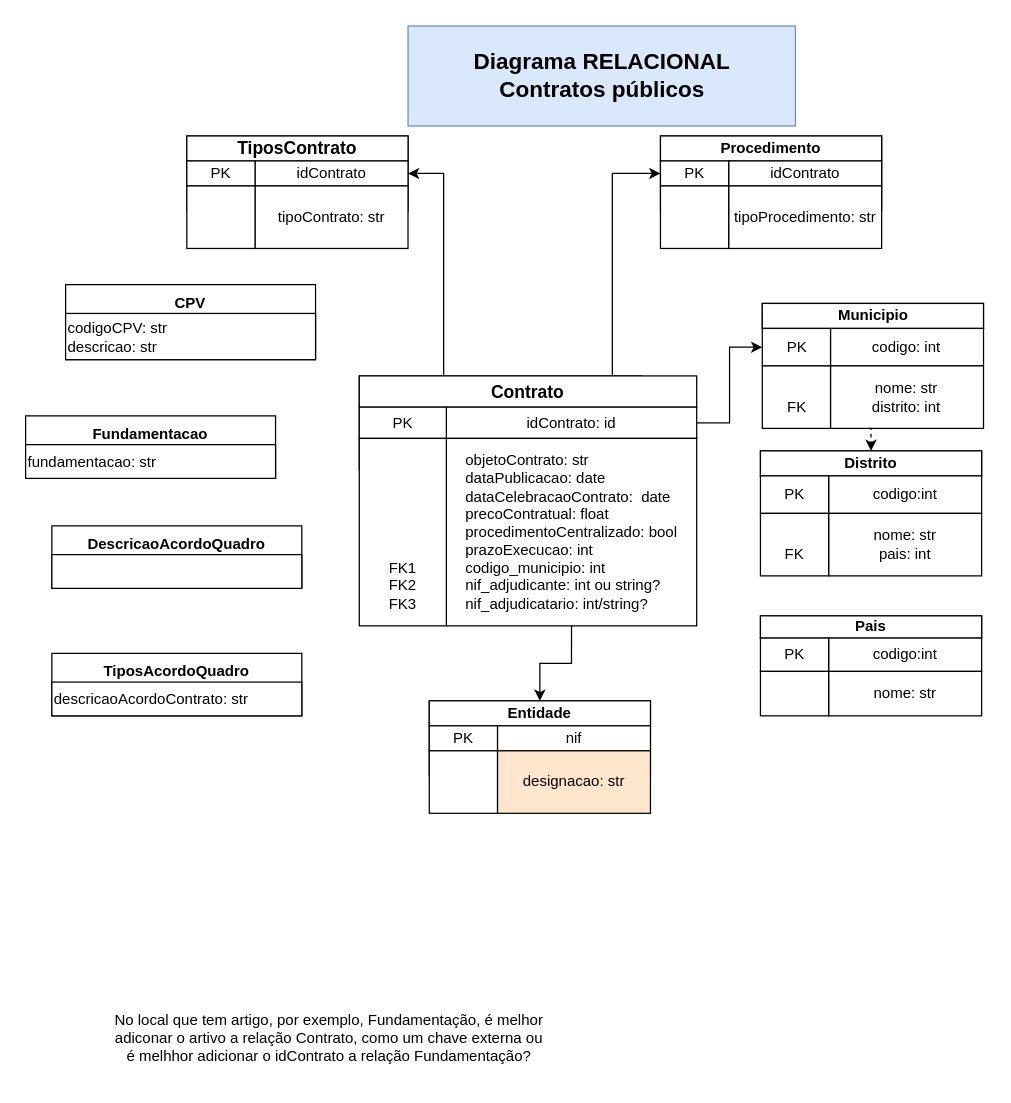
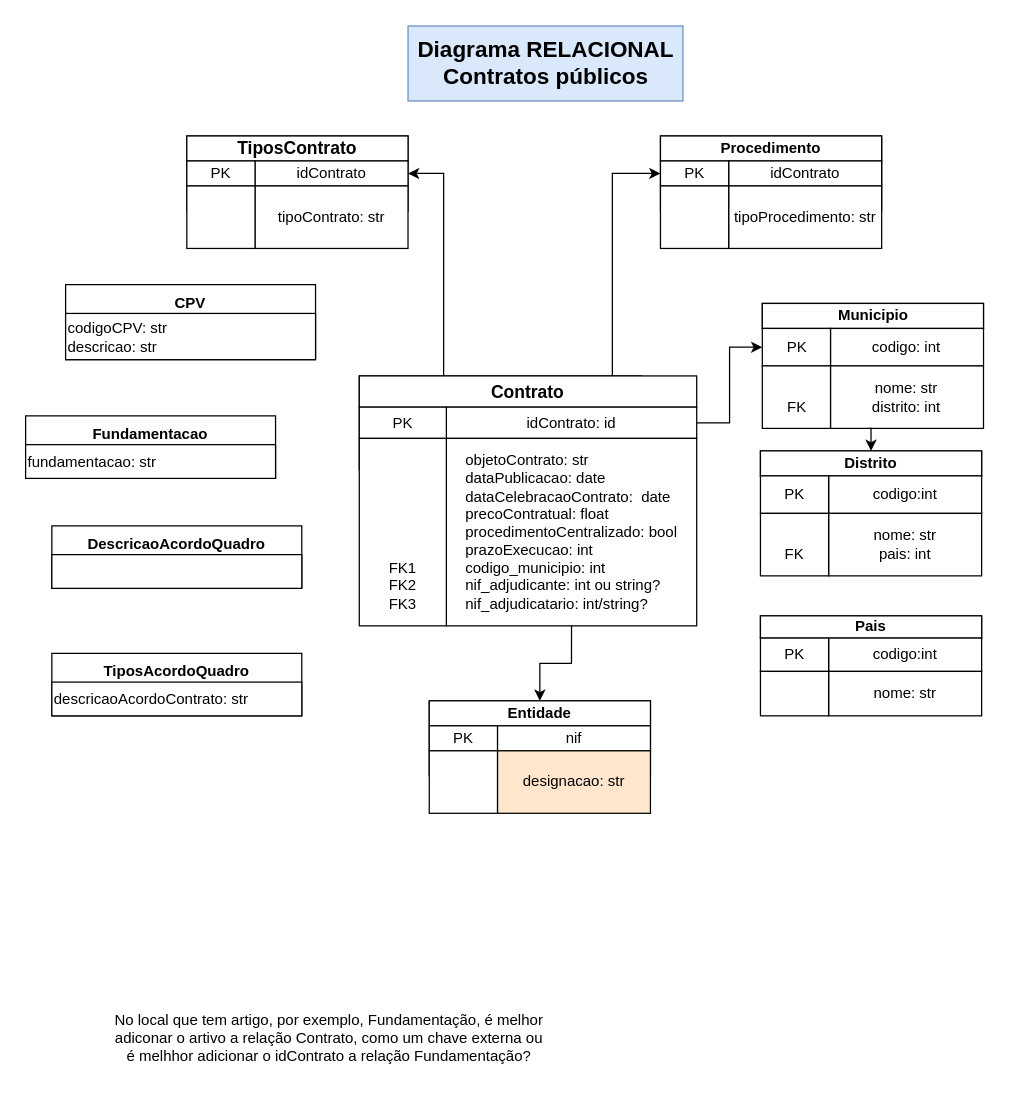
node "Diagrama RELACIONAL Contratos públicos": size 388x100 -> 275x75
edge "nome: str distrito: int" -> "Distrito": style dashed -> solid
